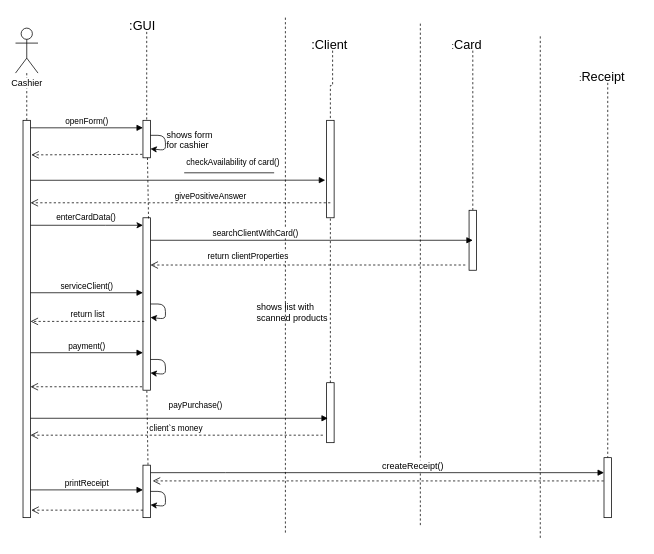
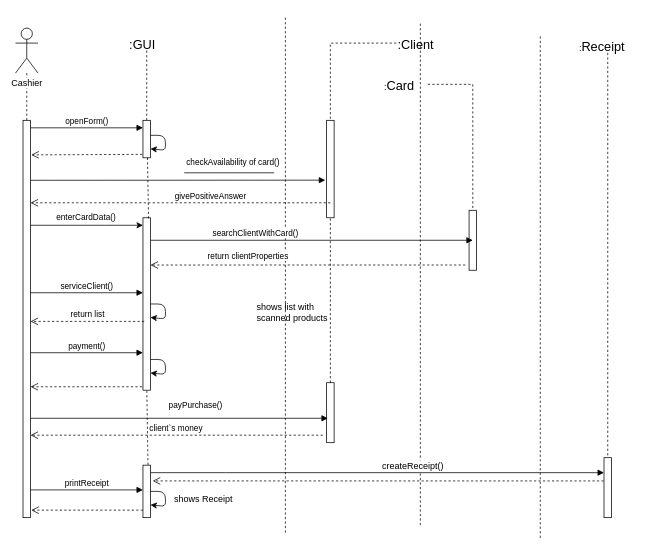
node ":GUI": moved (147, 24) -> (147, 43)
node ":Client": moved (333, 43) -> (419, 43)
node ":Card": moved (473, 43) -> (405, 84)
node ":Receipt": moved (608, 75) -> (608, 45)
node "shows form for cashier": removed
node "shows Receipt": added
